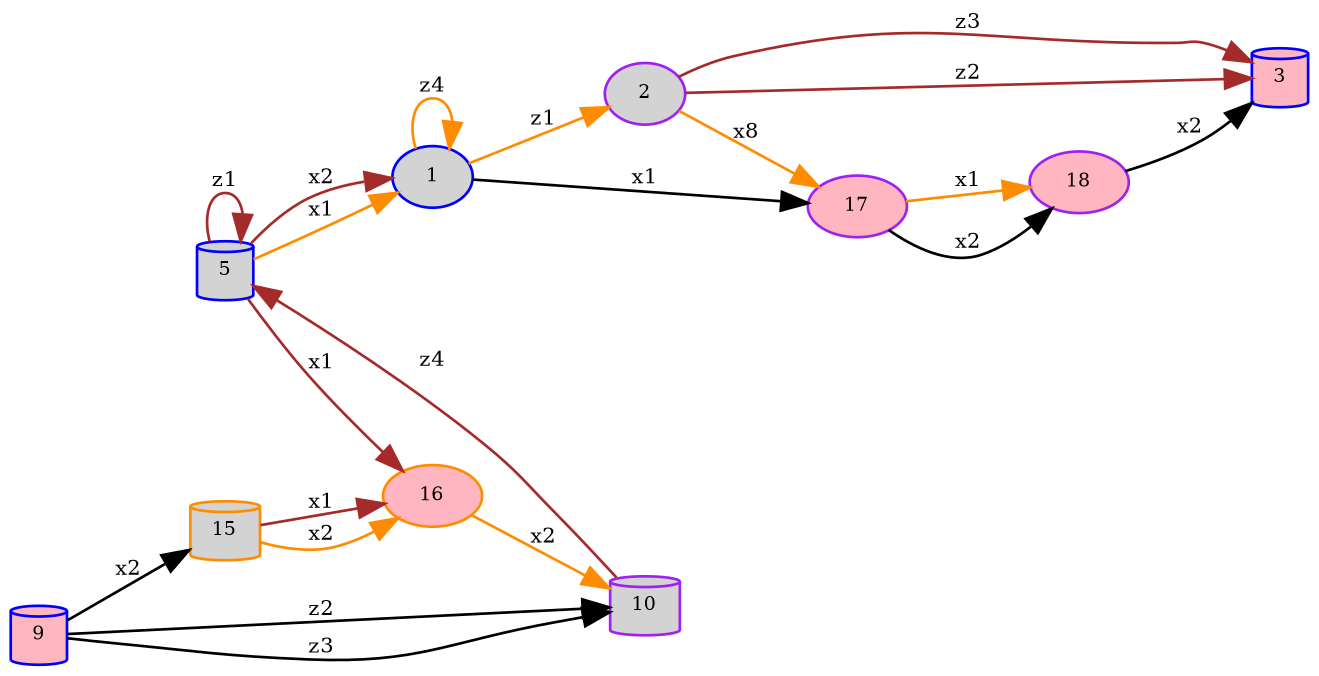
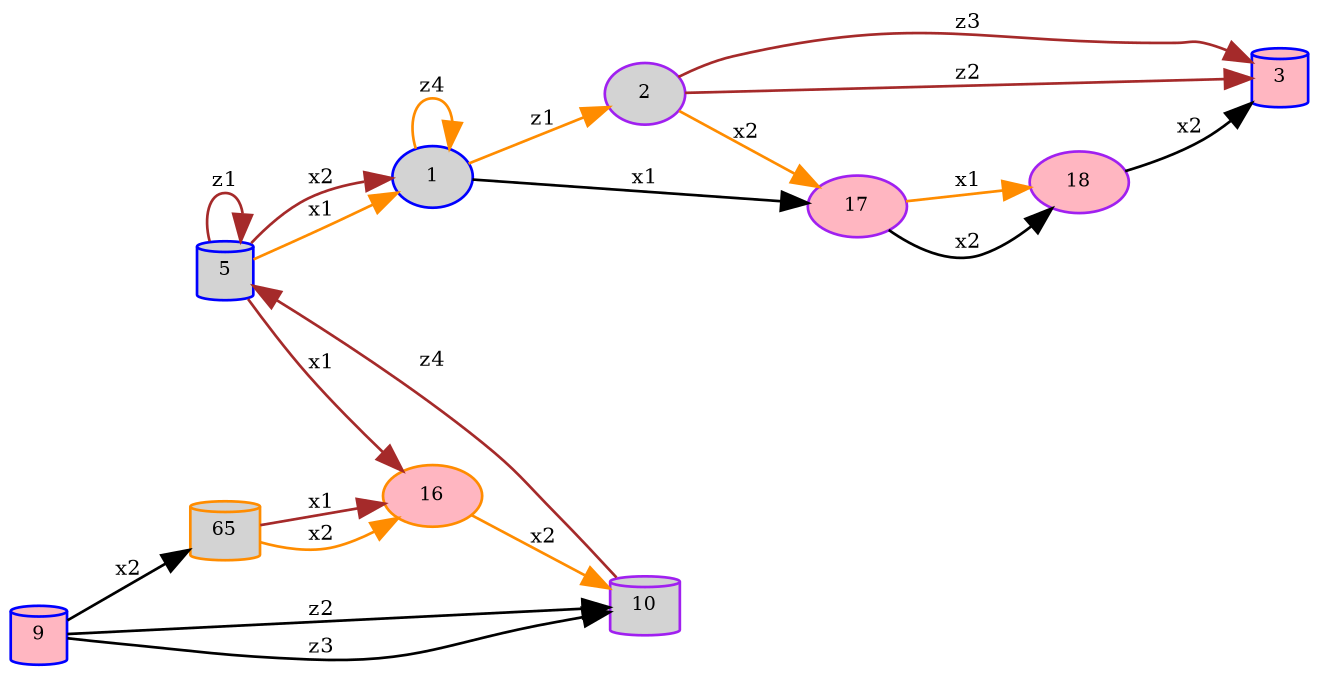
edge "2" -> "17": label "x8" -> "x2"
node "15": label "15" -> "65"
